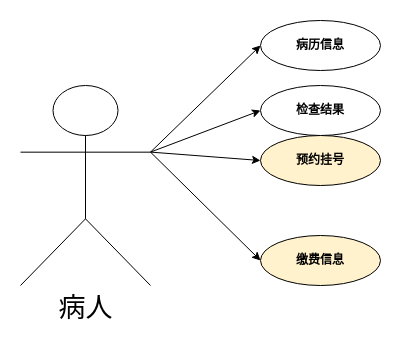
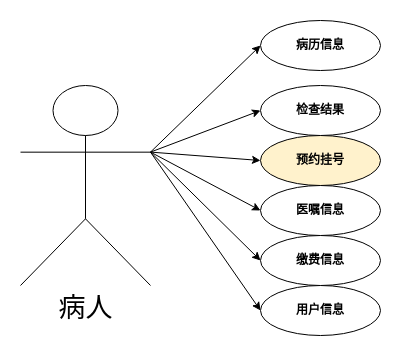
edge "病人" -> "医嘱信息": added
node "医嘱信息": added
edge "病人" -> "用户信息": added
node "缴费信息": fillcolor #fff2cc -> #ffffff
node "用户信息": added
